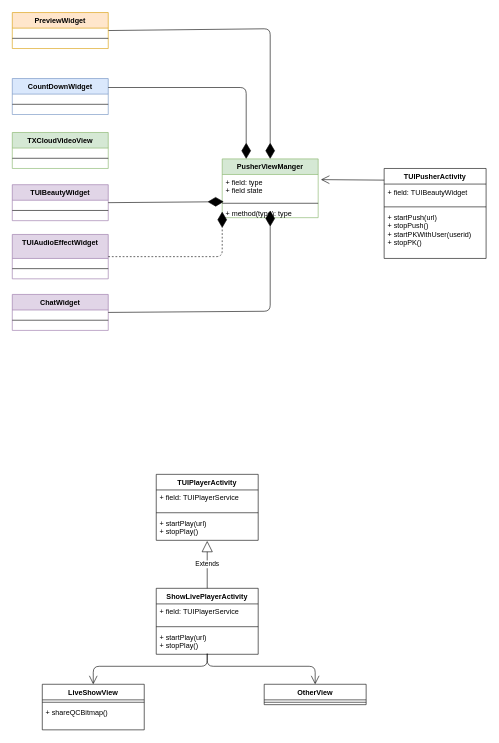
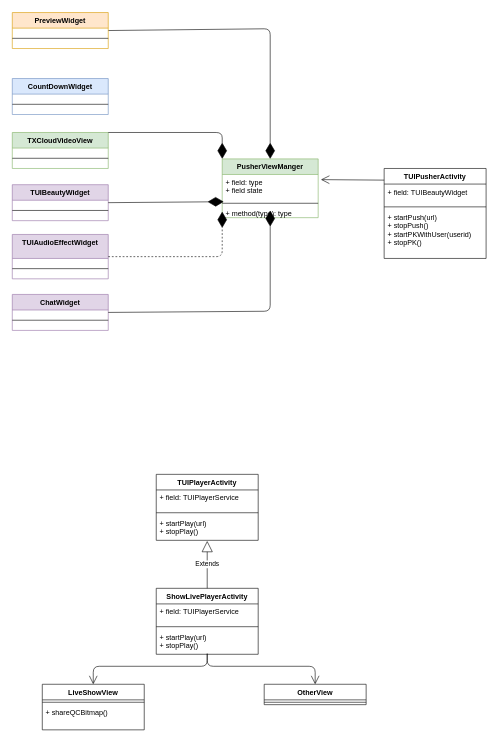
edge "CountDownWidget" -> "PusherViewManger": removed
edge "TXCloudVideoView" -> "PusherViewManger": added
